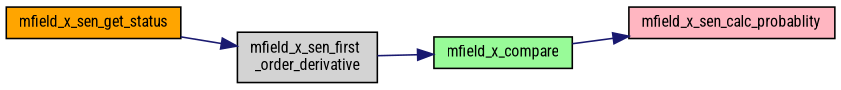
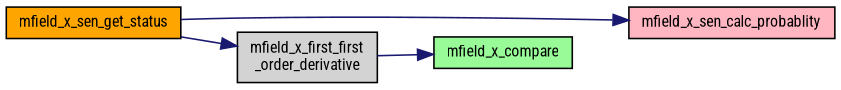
edge "mfield_x_compare" -> "mfield_x_sen_calc_probablity": now "mfield_x_sen_get_status" -> "mfield_x_sen_calc_probablity"
node "mfield_x_sen_first _order_derivative": label "mfield_x_sen_first _order_derivative" -> "mfield_x_first_first _order_derivative"
